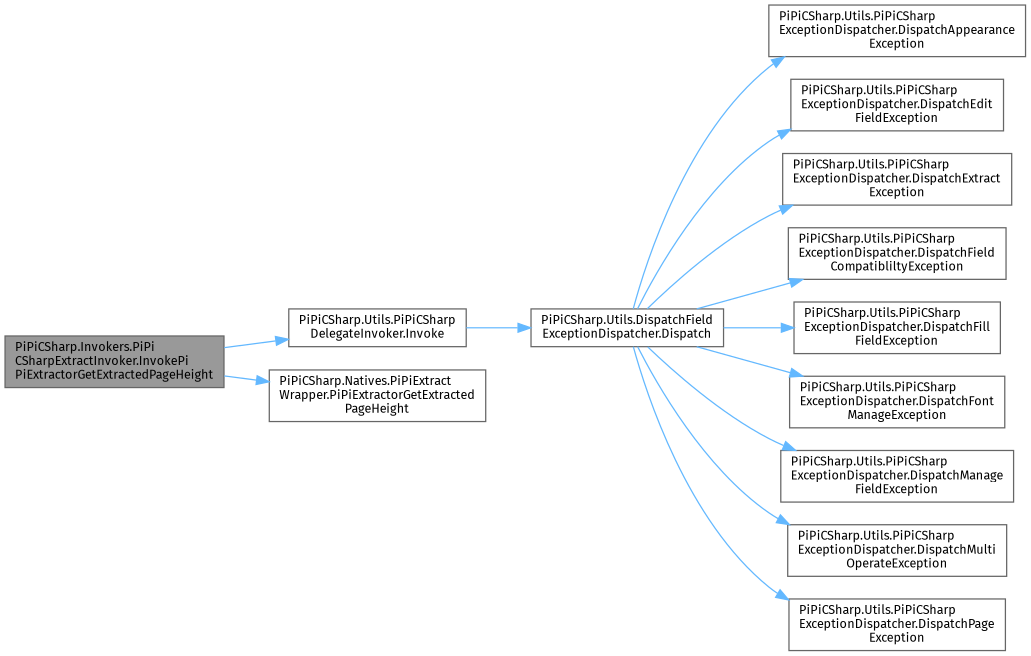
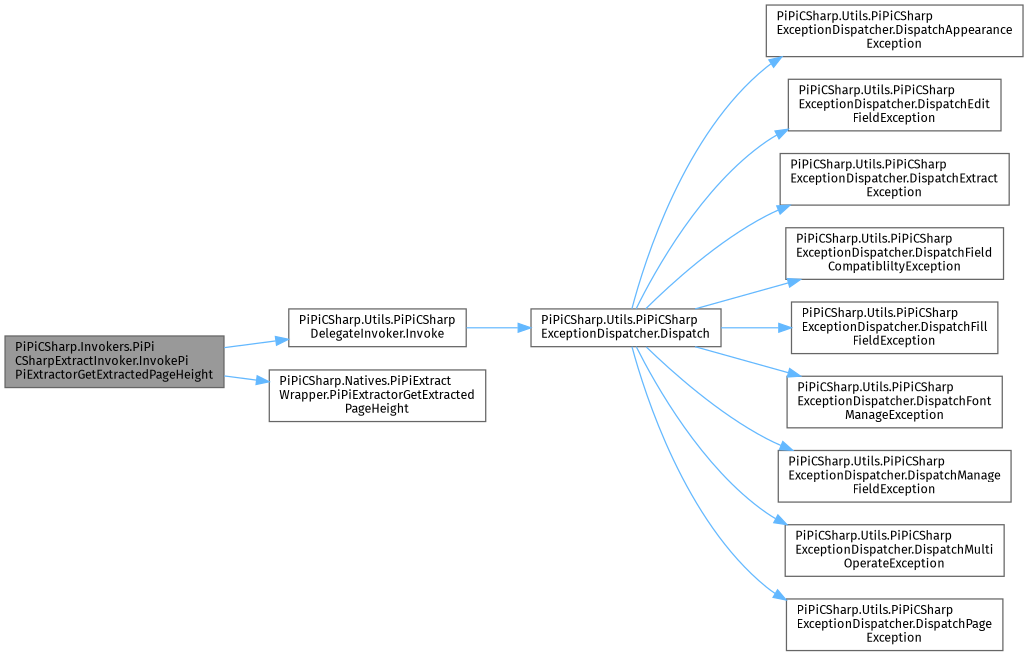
node "PiPiCSharp.Utils.DispatchField ExceptionDispatcher.Dispatch": label "PiPiCSharp.Utils.DispatchField ExceptionDispatcher.Dispatch" -> "PiPiCSharp.Utils.PiPiCSharp ExceptionDispatcher.Dispatch"
